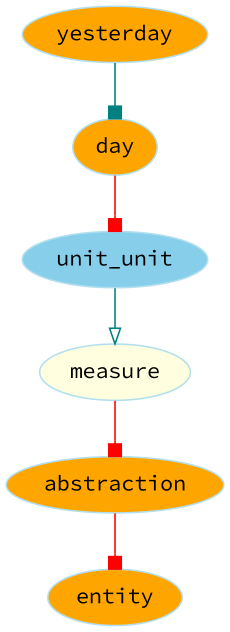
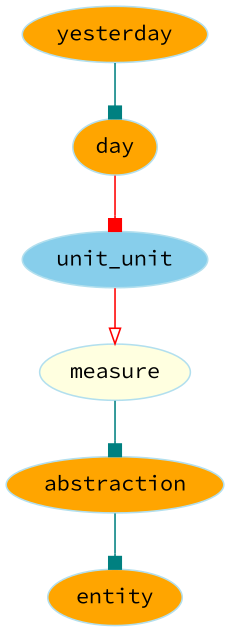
edge "unit_unit" -> "measure": color teal -> red
edge "measure" -> "abstraction": color red -> teal
edge "abstraction" -> "entity": color red -> teal
